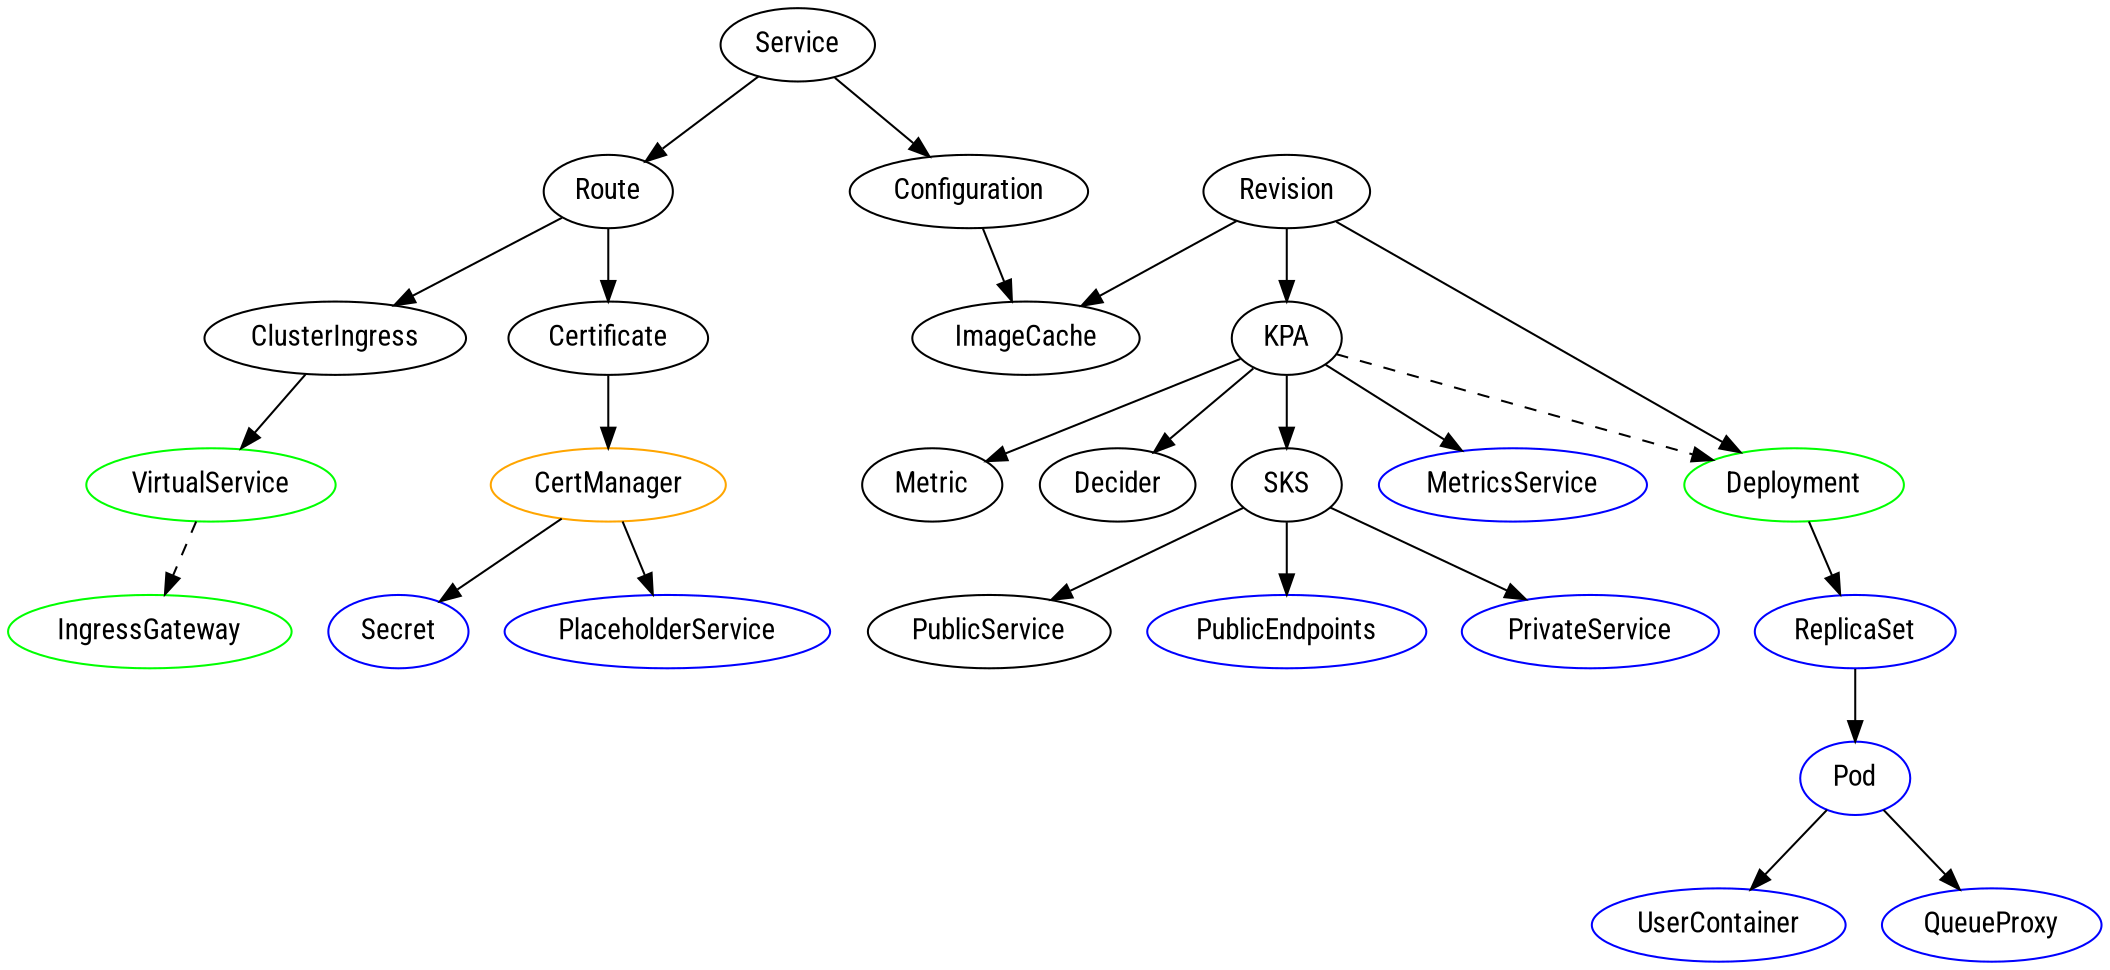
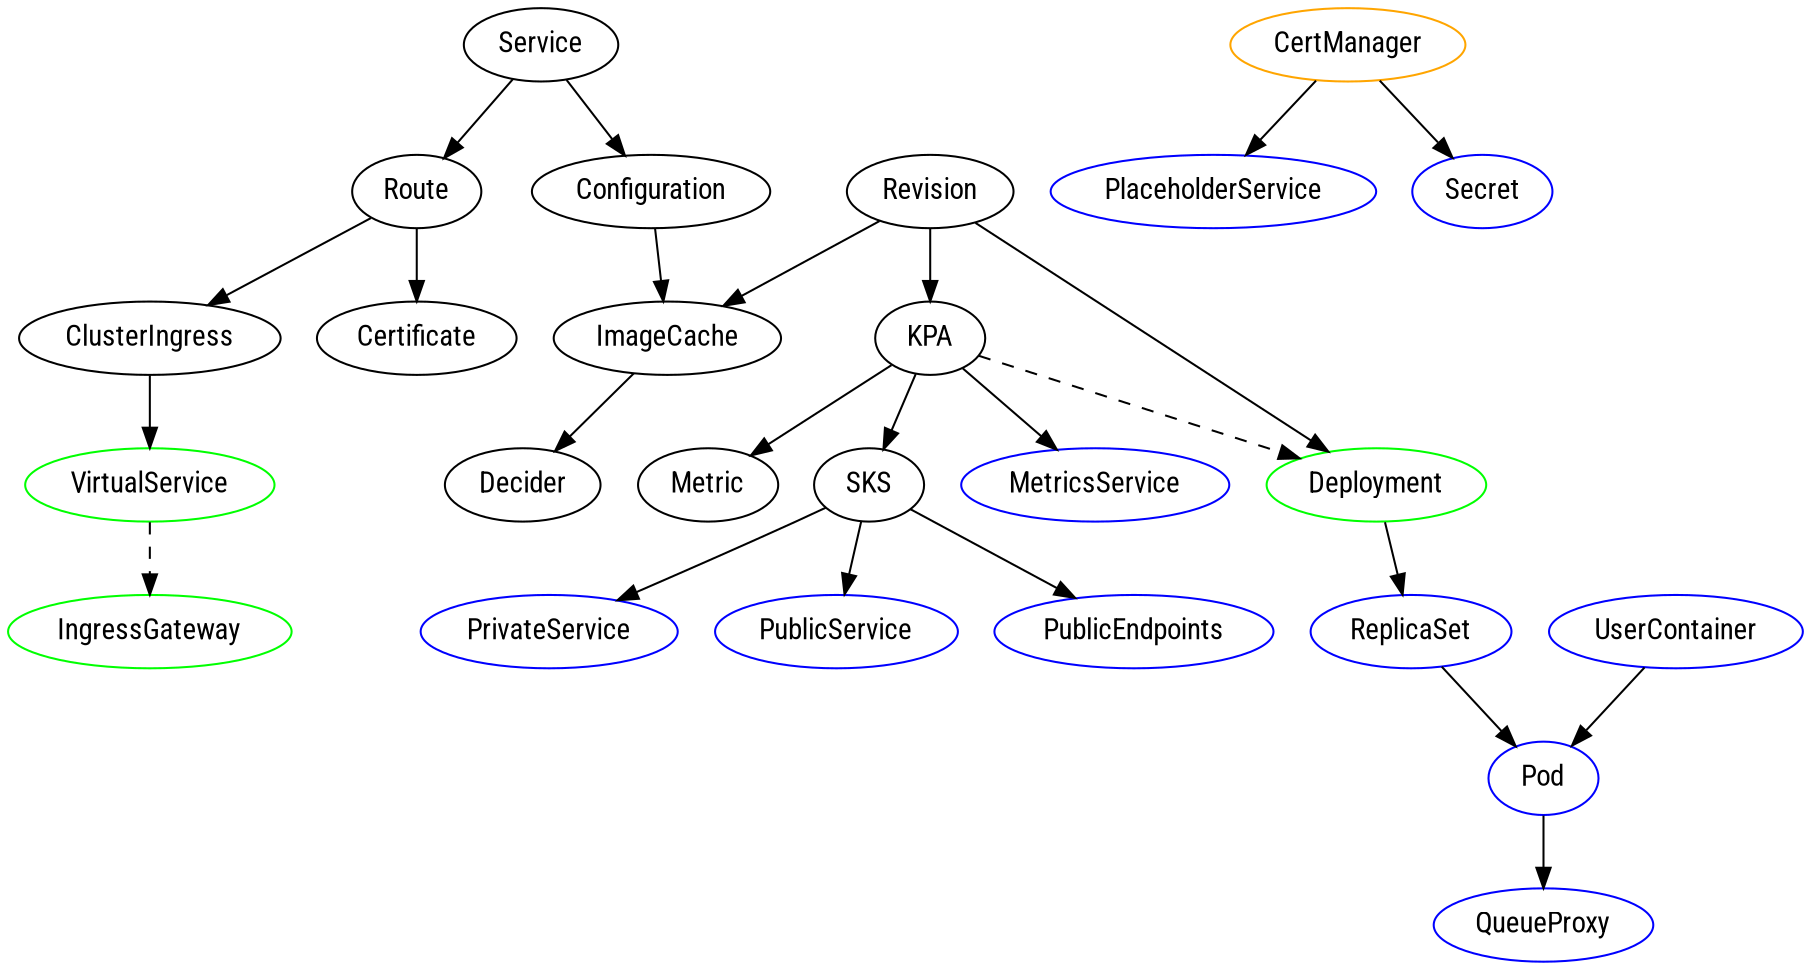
edge "Certificate" -> "CertManager": removed
edge "KPA" -> "Decider": now "ImageCache" -> "Decider"
node "PublicService": color black -> blue
edge "Pod" -> "UserContainer": reversed
